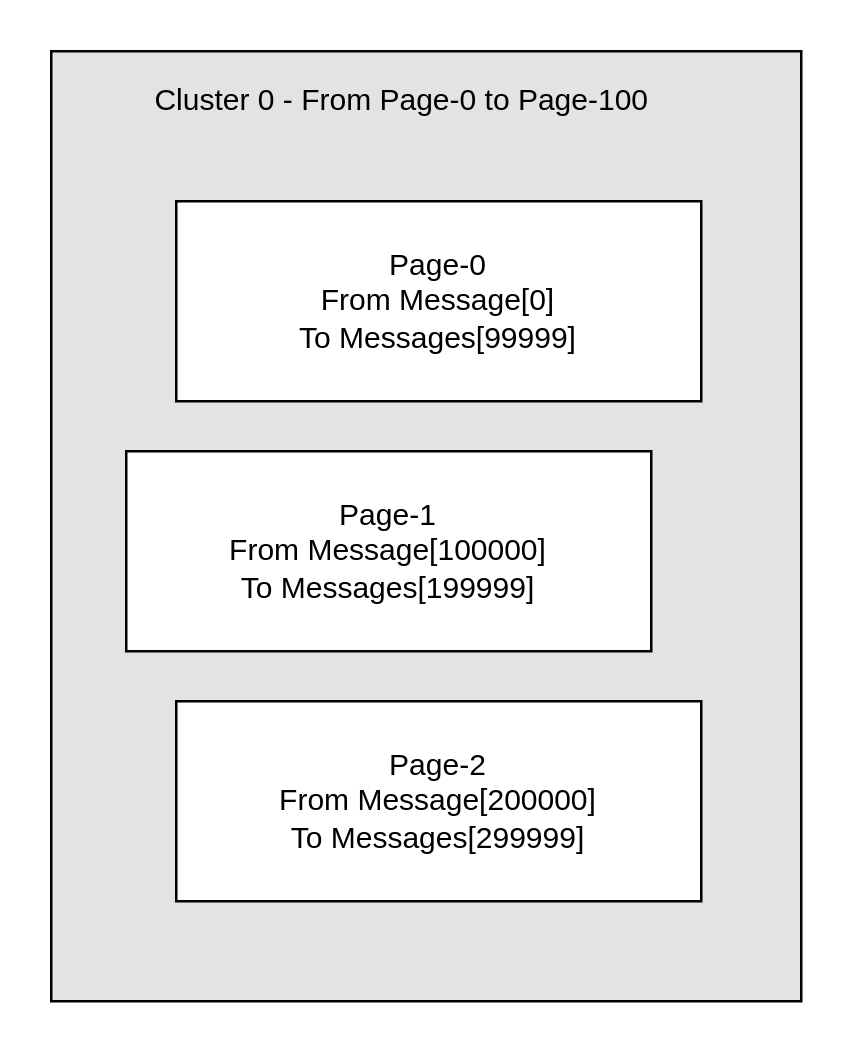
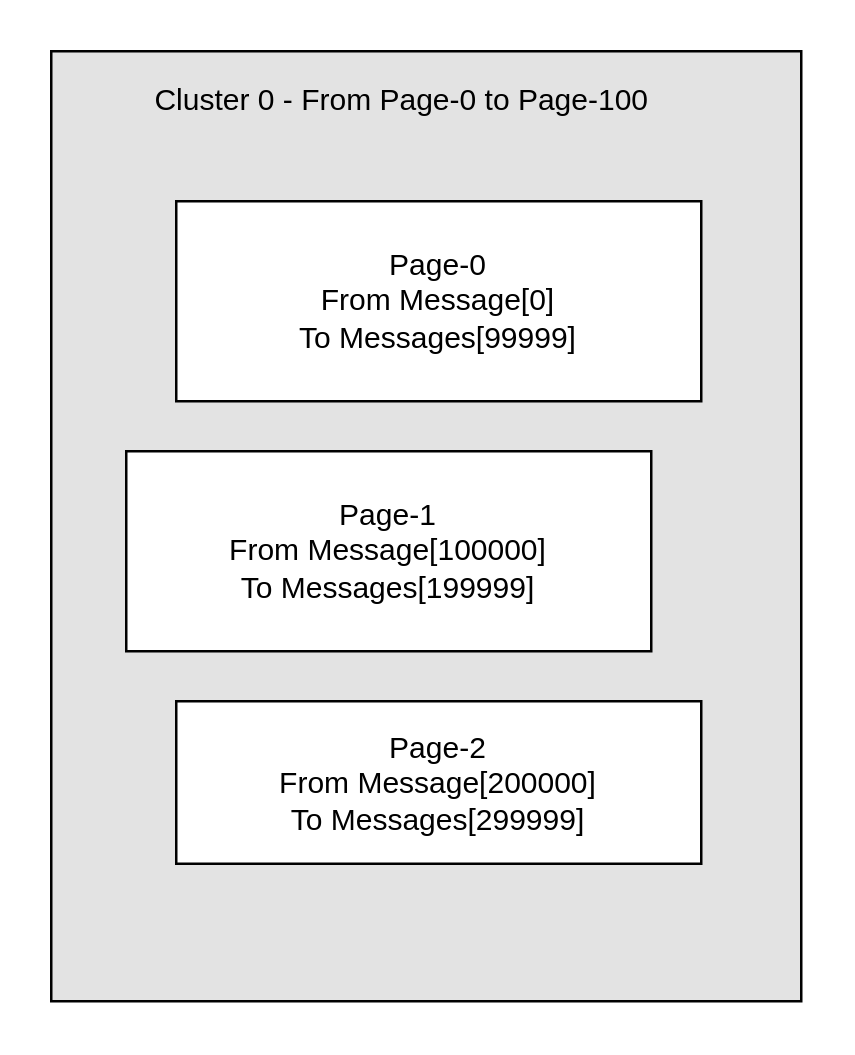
node "Page-2 From Message[200000] To Messages[299999]": size 525x200 -> 525x163
